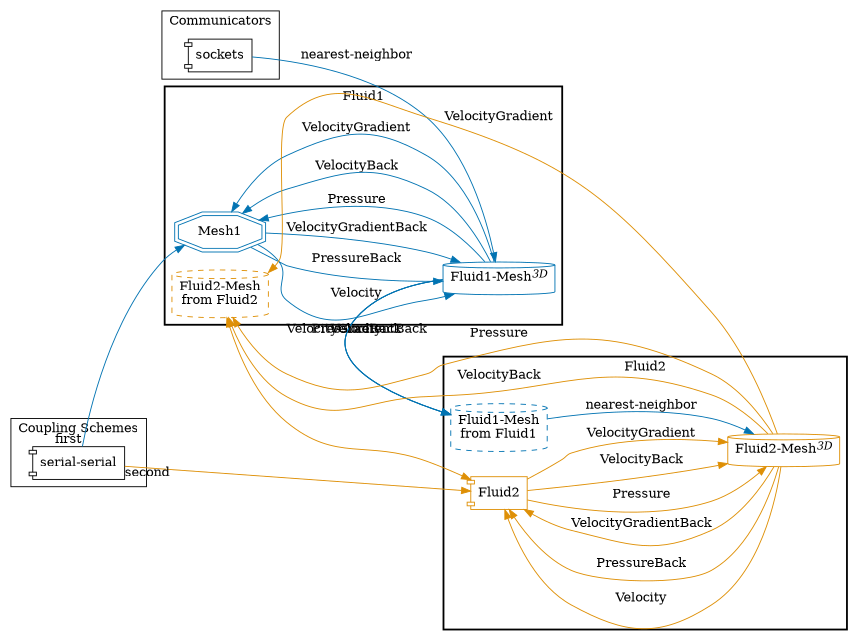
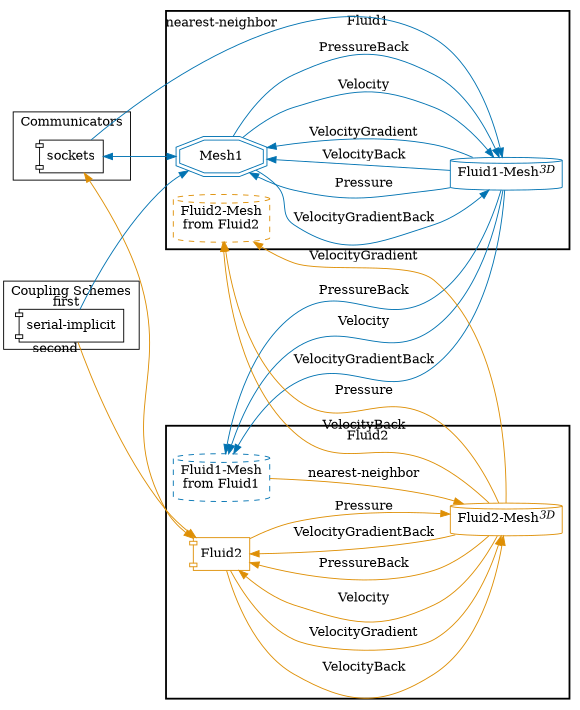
edge "sockets" -- "Mesh1": added
edge "Fluid1-Mesh from Fluid1" -> "Fluid2-Mesh": color #0173b2 -> #de8f05
edge "Fluid2-Mesh from Fluid2" -- "Fluid2": now "sockets" -- "Fluid2"
node "serial-serial": label "serial-serial" -> "serial-implicit"
